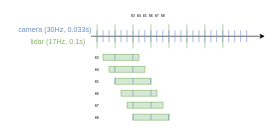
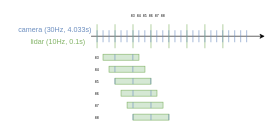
node "camera (30Hz, 0.033s)": label "camera (30Hz, 0.033s)" -> "camera (30Hz, 4.033s)"
node "lidar (17Hz, 0.1s)": label "lidar (17Hz, 0.1s)" -> "lidar (10Hz, 0.1s)"
